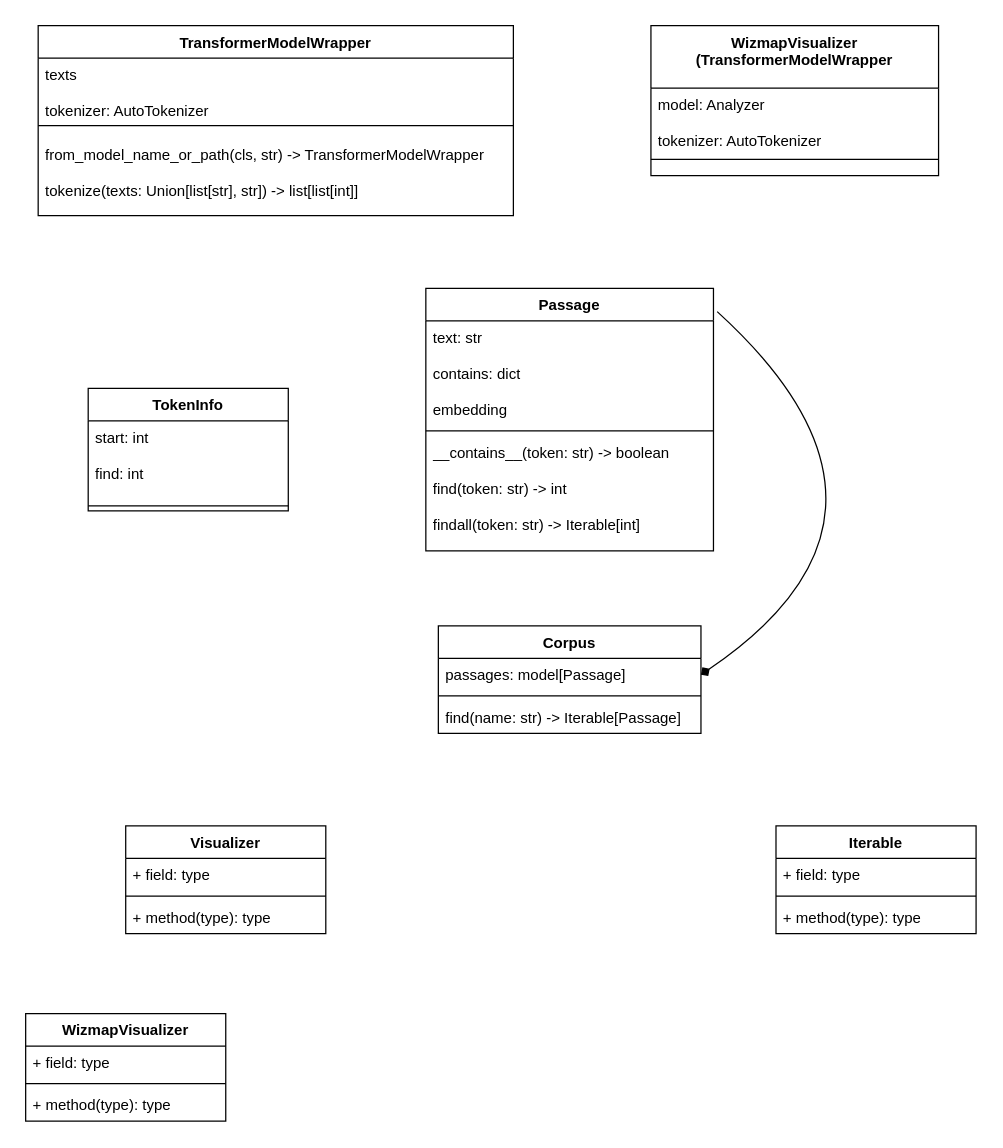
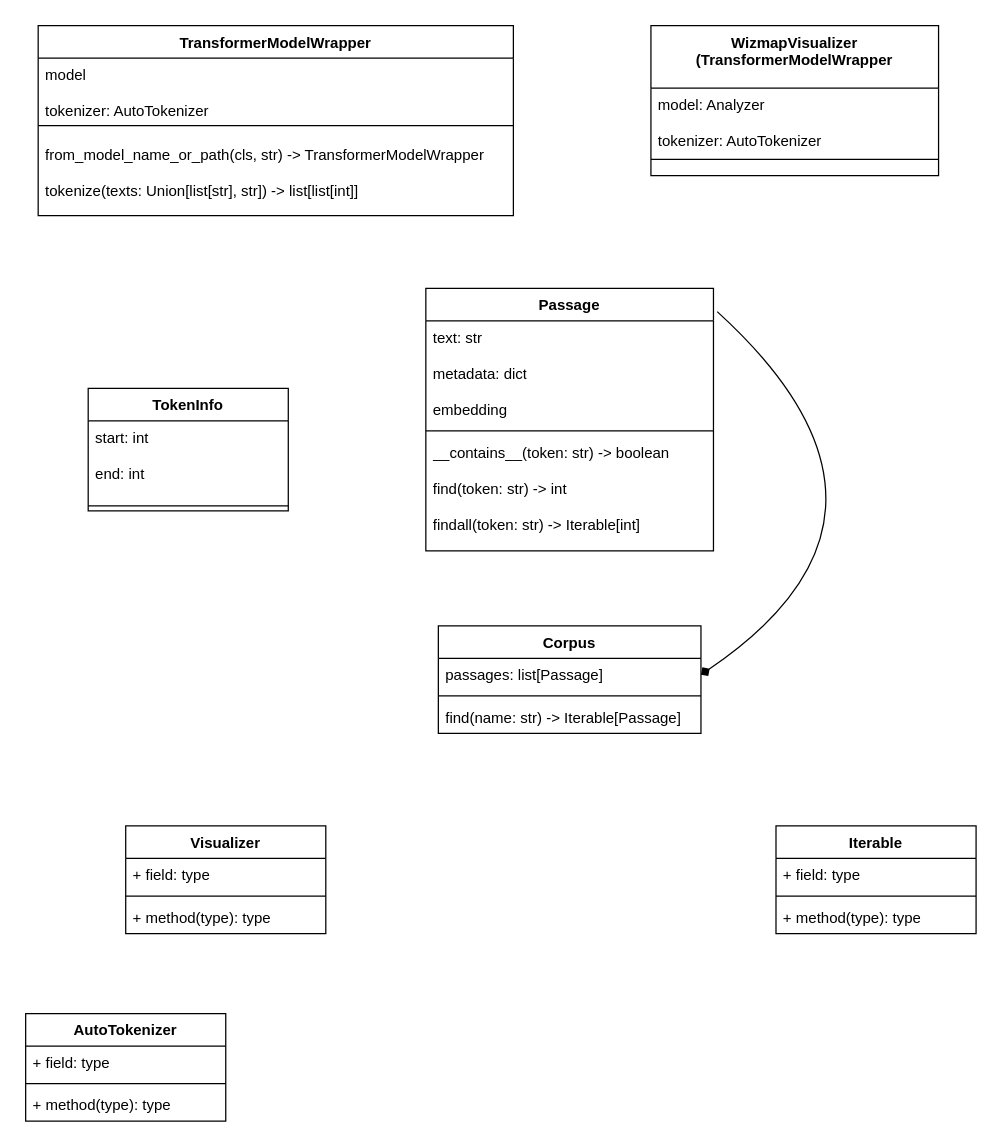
node "texts tokenizer: AutoTokenizer": label "texts tokenizer: AutoTokenizer" -> "model tokenizer: AutoTokenizer"
node "text: str contains: dict embedding": label "text: str contains: dict embedding" -> "text: str metadata: dict embedding"
node "start: int find: int": label "start: int find: int" -> "start: int end: int"
node "passages: model[Passage]": label "passages: model[Passage]" -> "passages: list[Passage]"
node "WizmapVisualizer": label "WizmapVisualizer" -> "AutoTokenizer"
